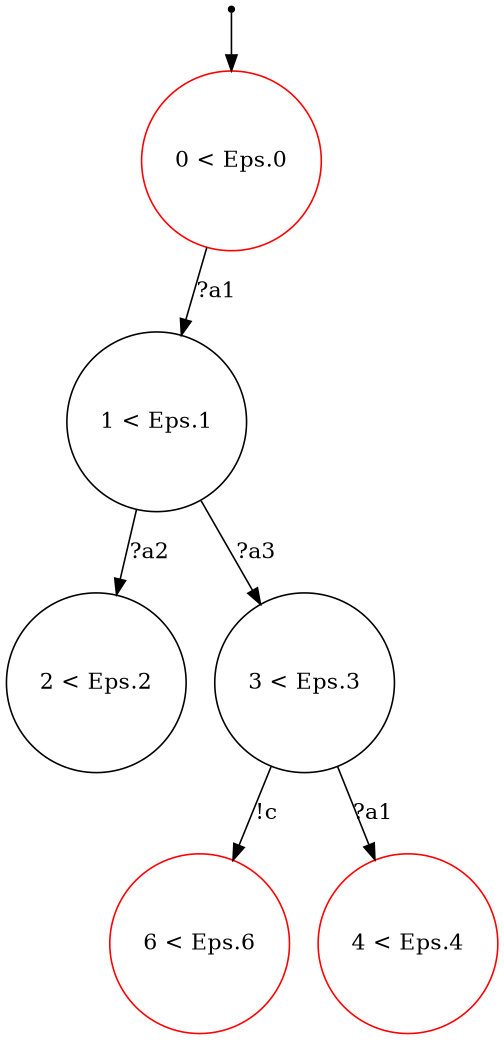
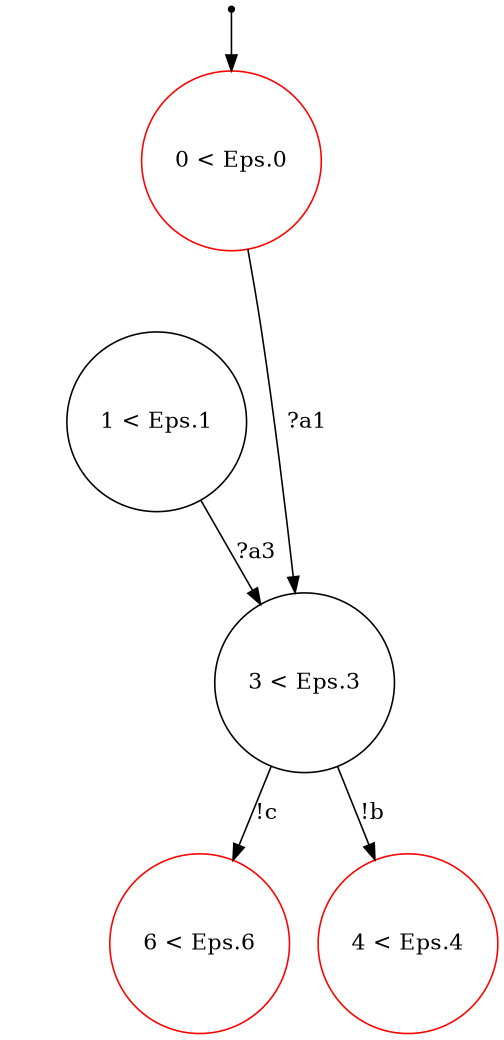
edge "0 < Eps.0" -> "1 < Eps.1": now "0 < Eps.0" -> "3 < Eps.3"
node "2 < Eps.2": removed
edge "3 < Eps.3" -> "4 < Eps.4": label "?a1" -> "!b"
